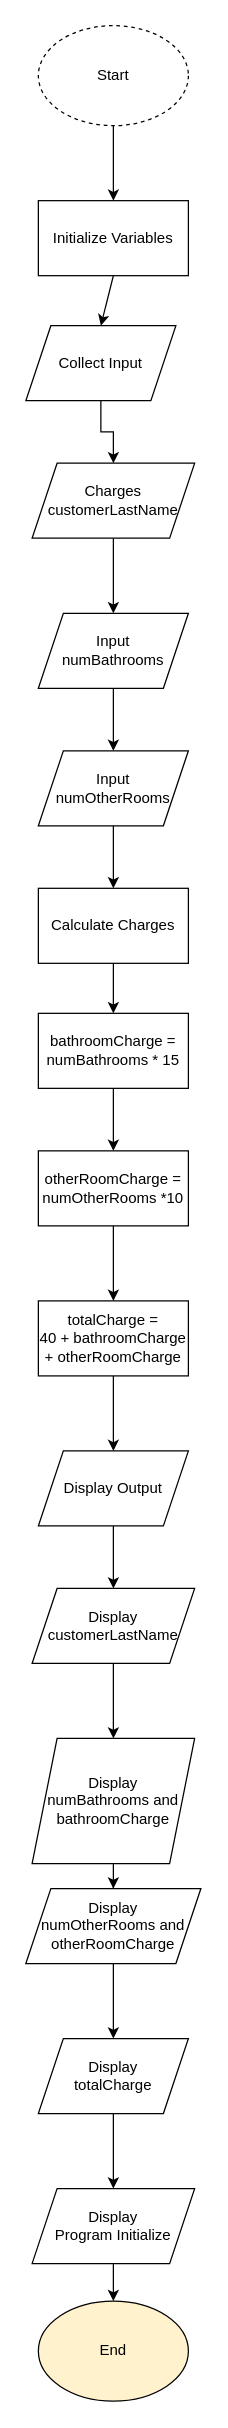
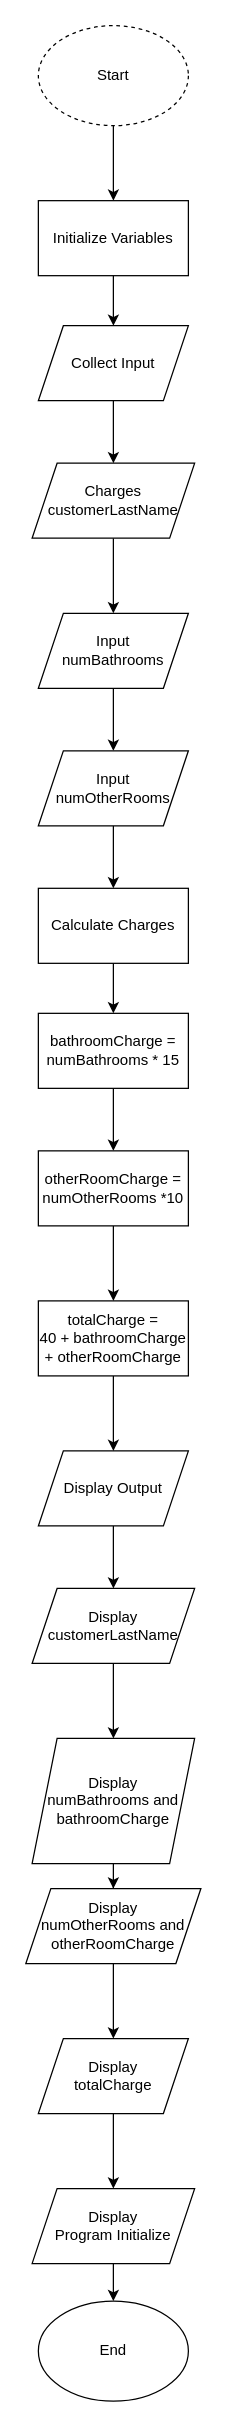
node "Collect Input": moved (101, 363) -> (113, 363)
node "End": fillcolor #fff2cc -> #ffffff
